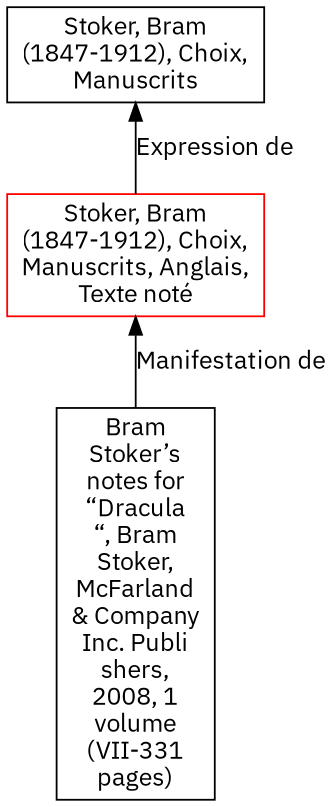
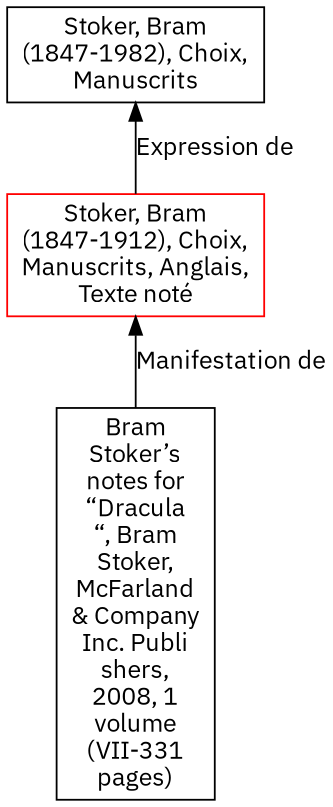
node "Stoker, Bram (1847-1912), Choix, Manuscrits": label "Stoker, Bram (1847-1912), Choix, Manuscrits" -> "Stoker, Bram (1847-1982), Choix, Manuscrits"
